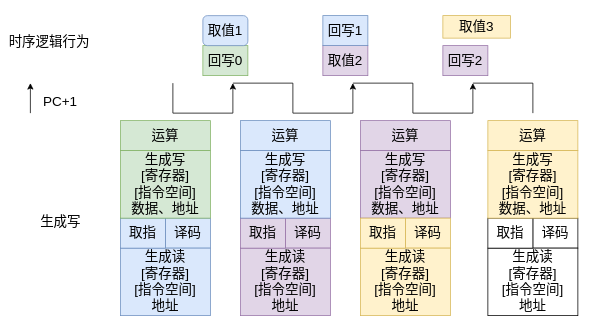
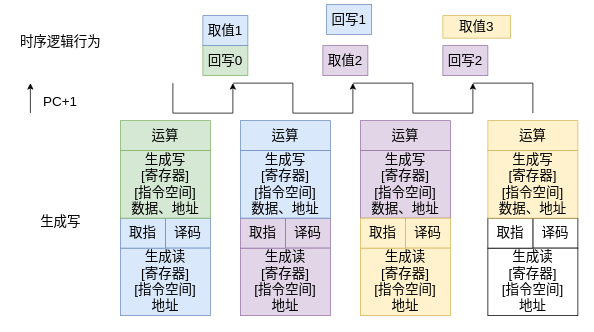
node "取值1": shape rounded rectangle -> rectangle
node "回写1": moved (345, 30) -> (349, 19)
node "时序逻辑行为": moved (49, 42) -> (60, 42)
